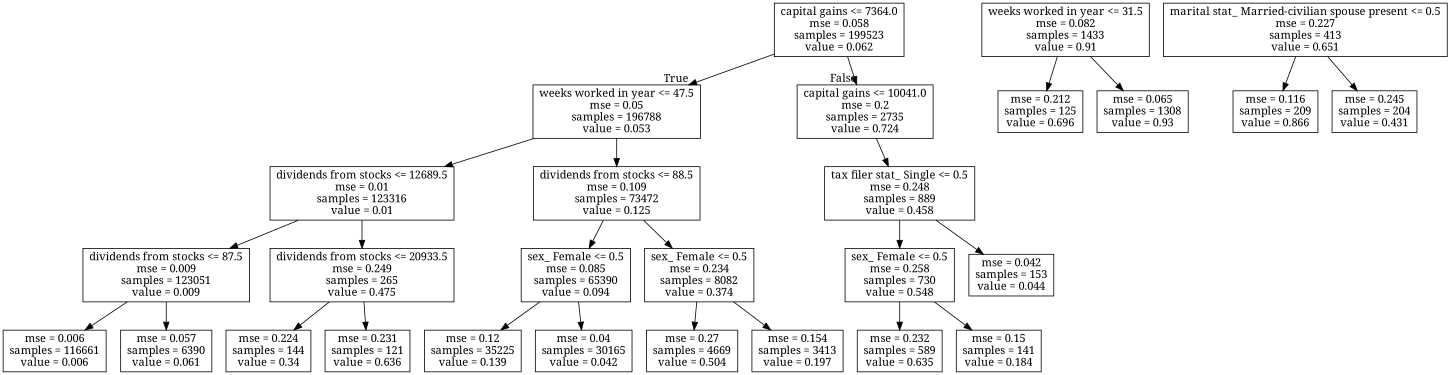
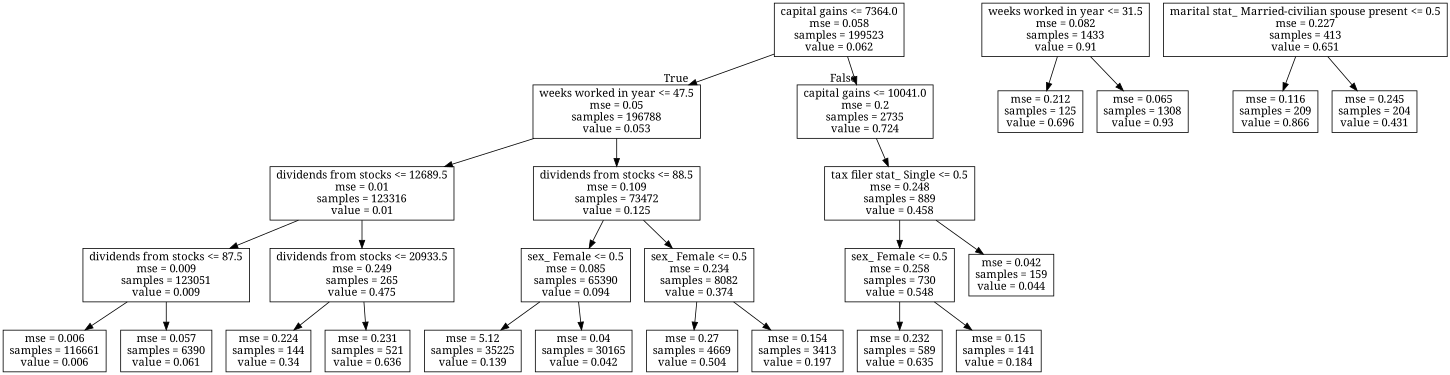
node "mse = 0.042 samples = 153 value = 0.044": label "mse = 0.042 samples = 153 value = 0.044" -> "mse = 0.042 samples = 159 value = 0.044"
node "mse = 0.231 samples = 121 value = 0.636": label "mse = 0.231 samples = 121 value = 0.636" -> "mse = 0.231 samples = 521 value = 0.636"
node "mse = 0.12 samples = 35225 value = 0.139": label "mse = 0.12 samples = 35225 value = 0.139" -> "mse = 5.12 samples = 35225 value = 0.139"
